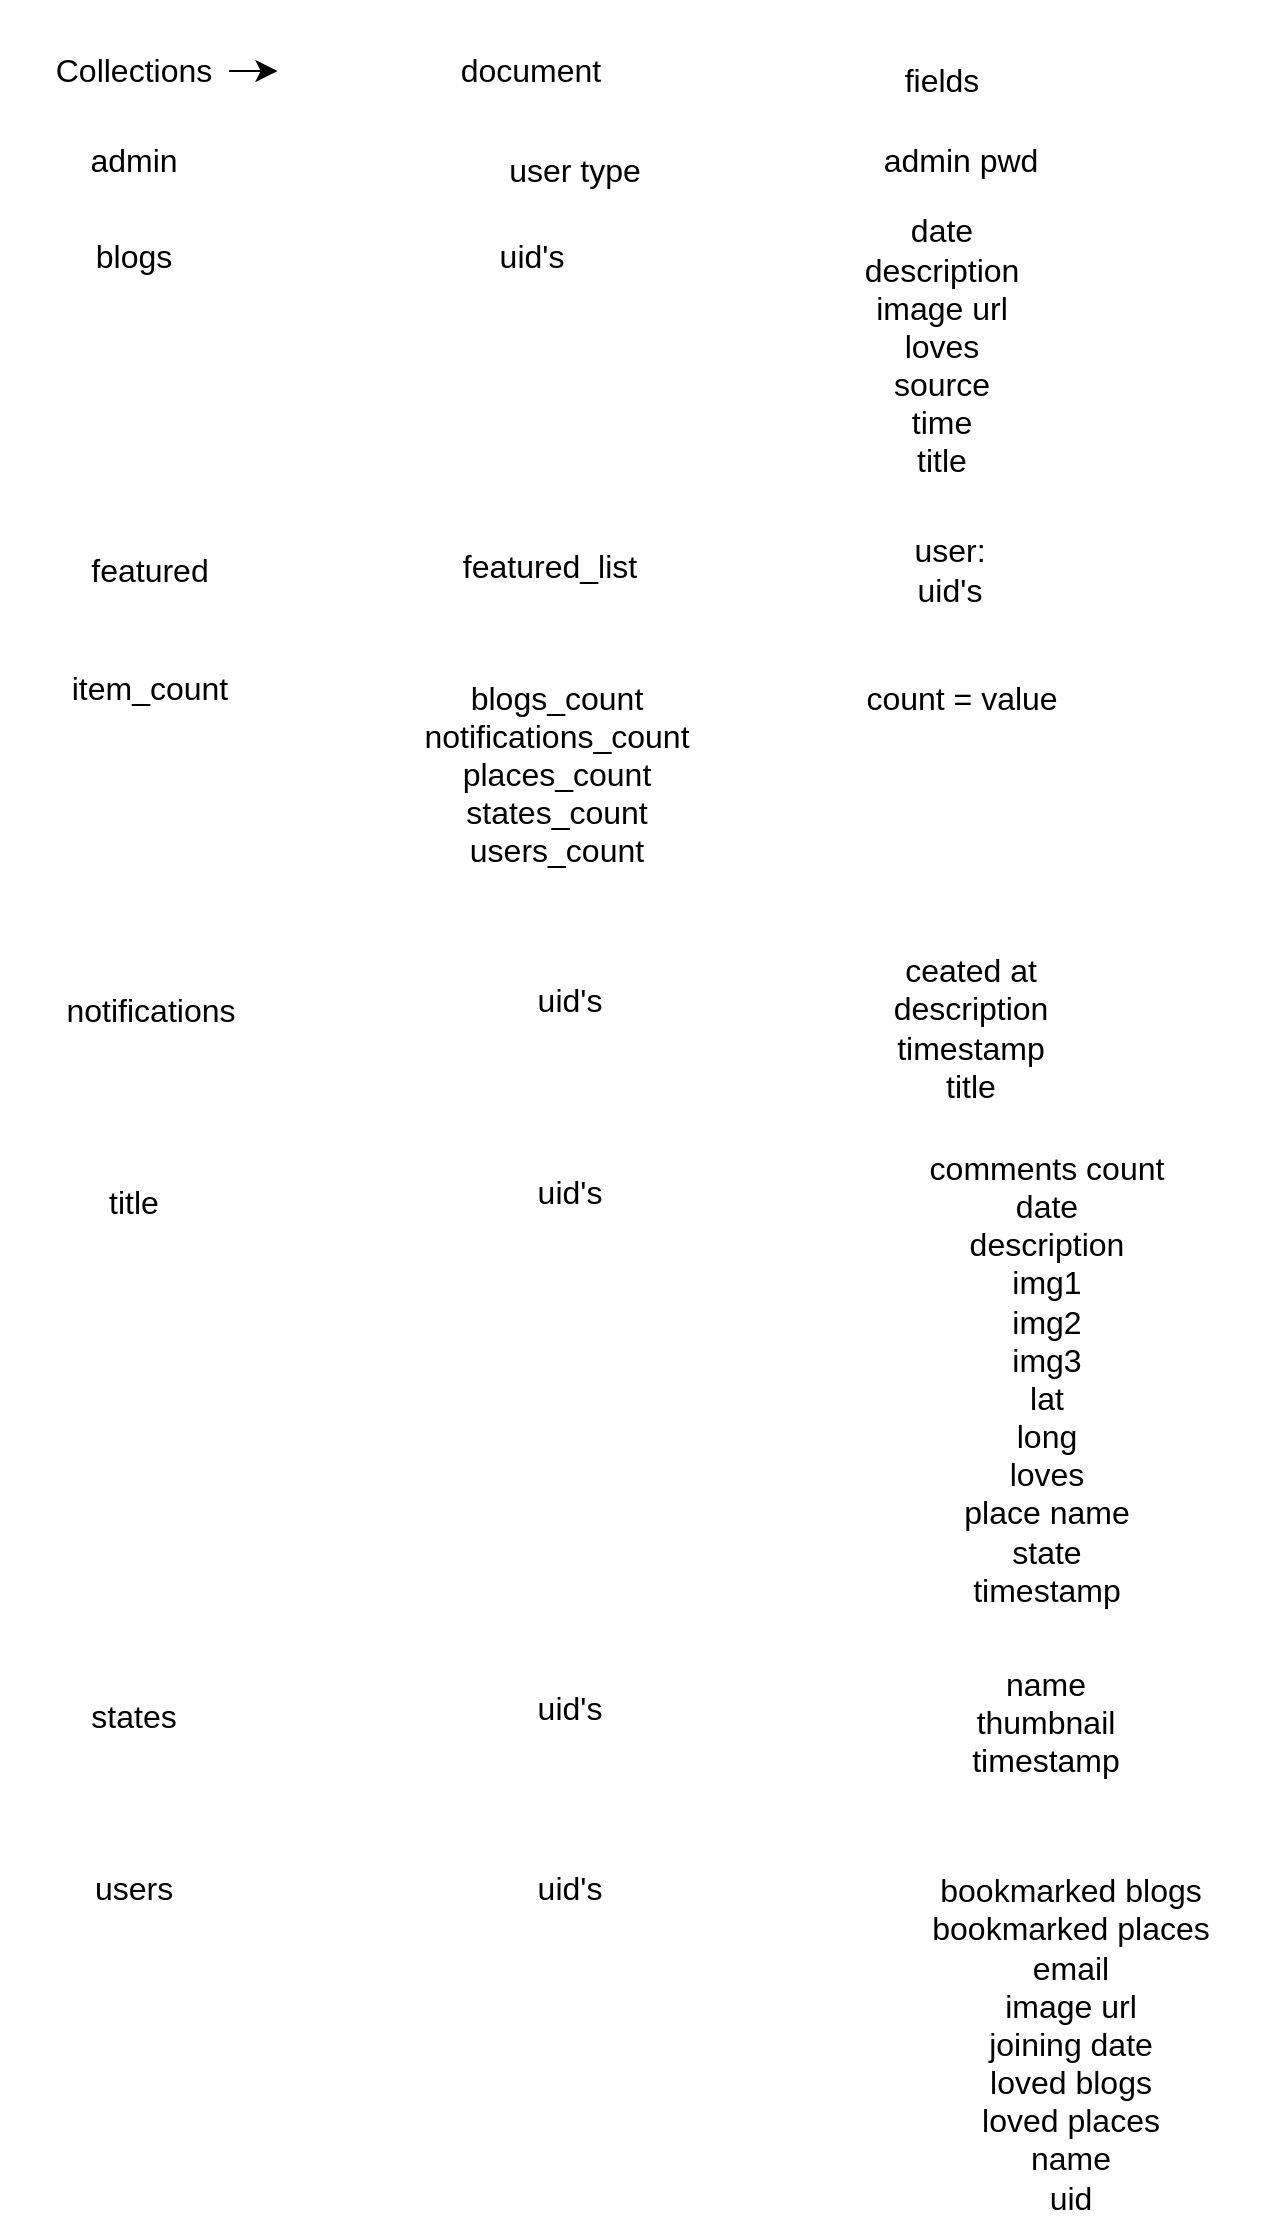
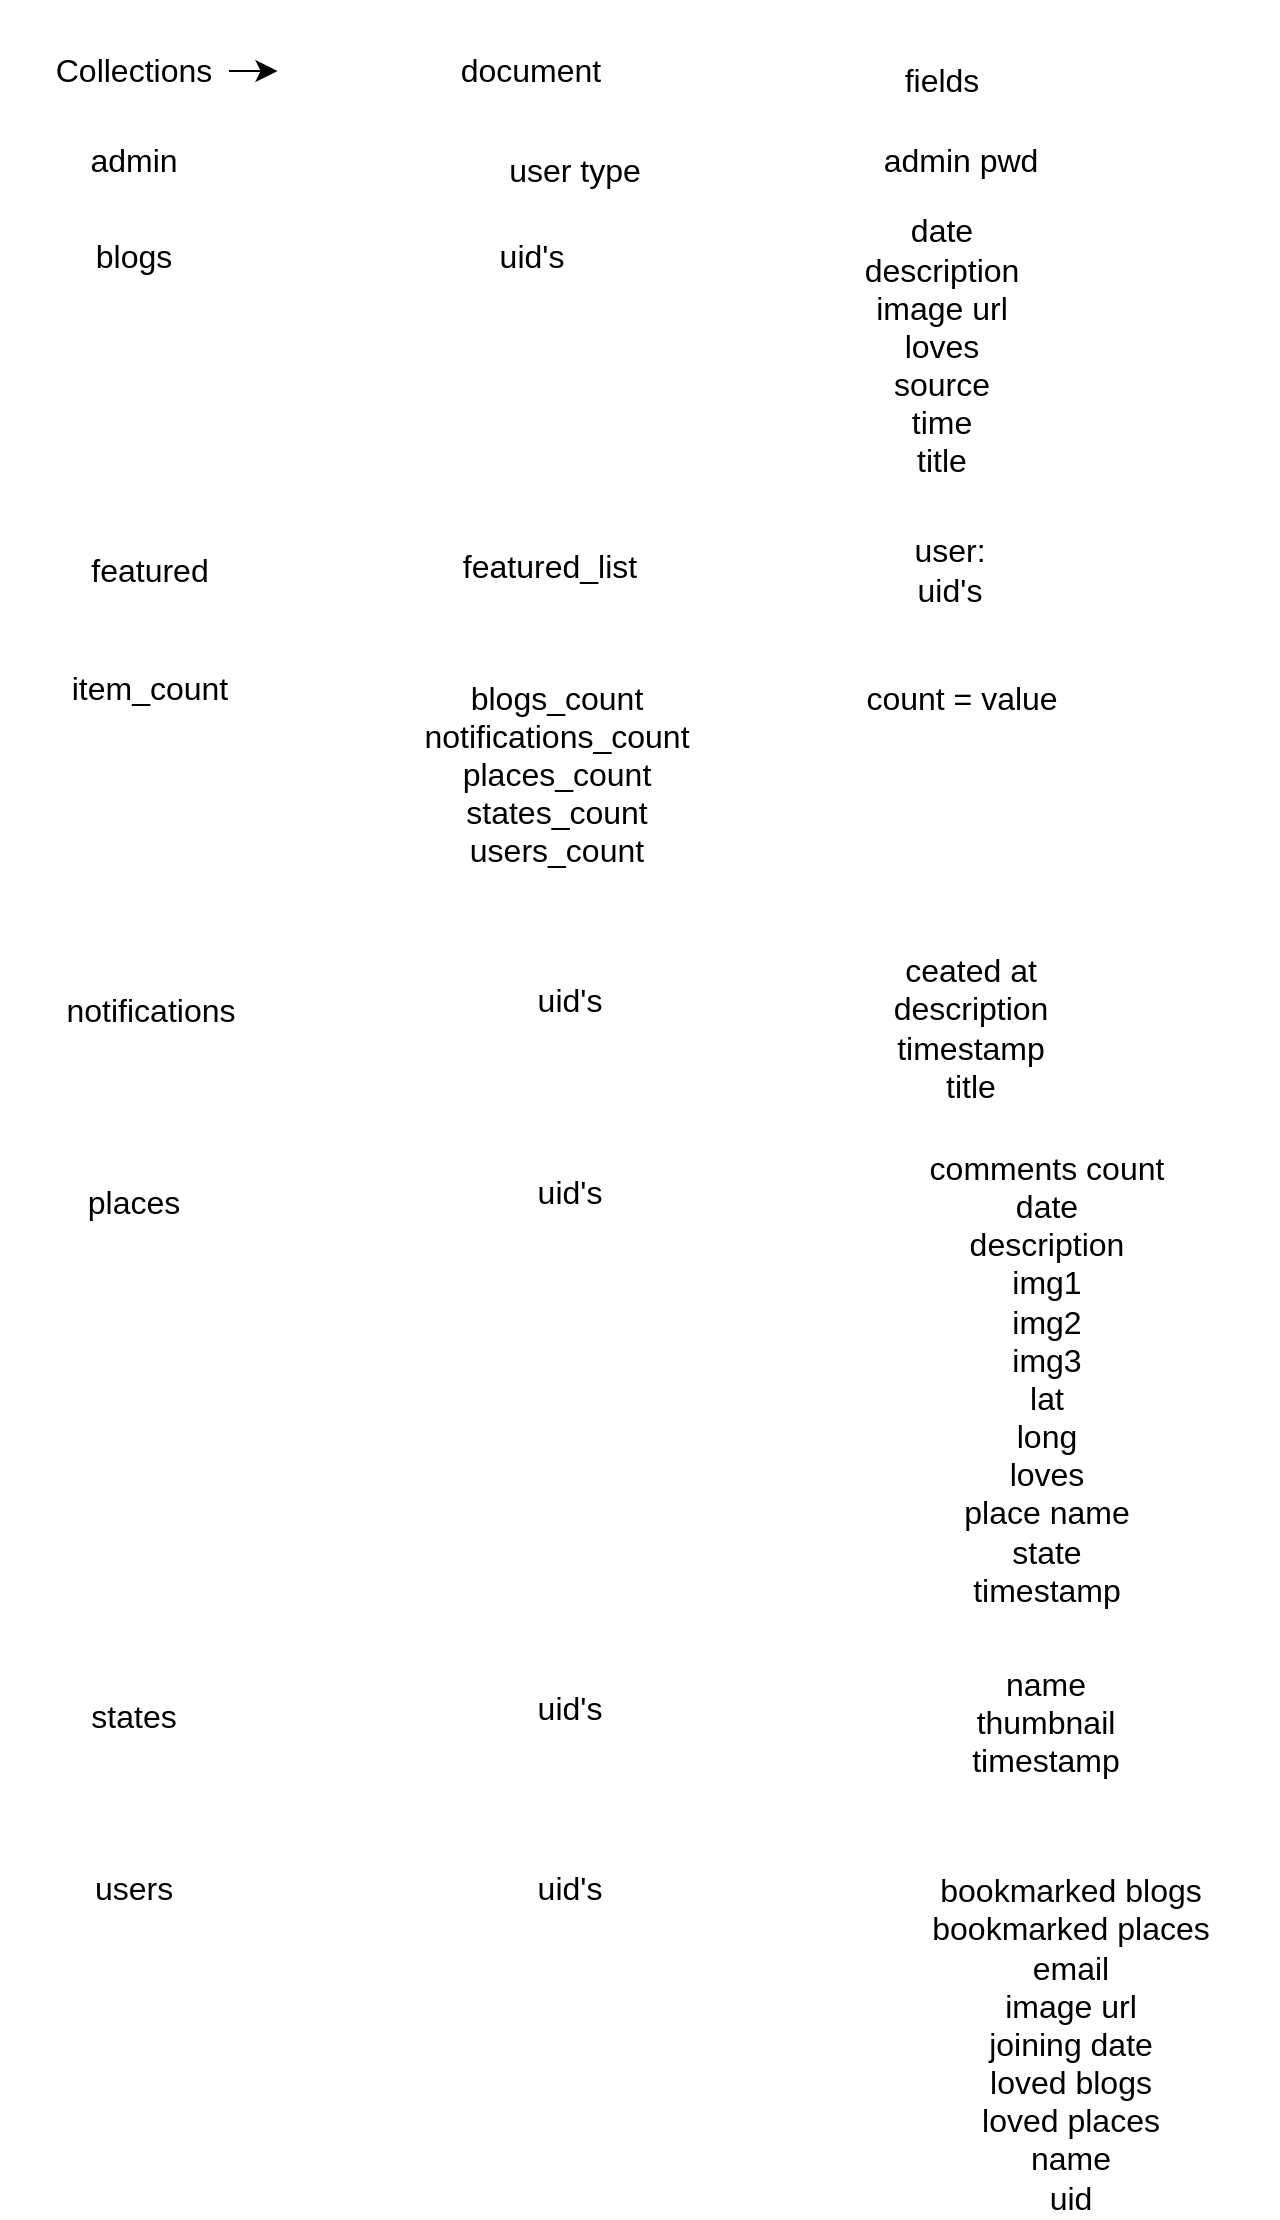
node "title": label "title" -> "places"
